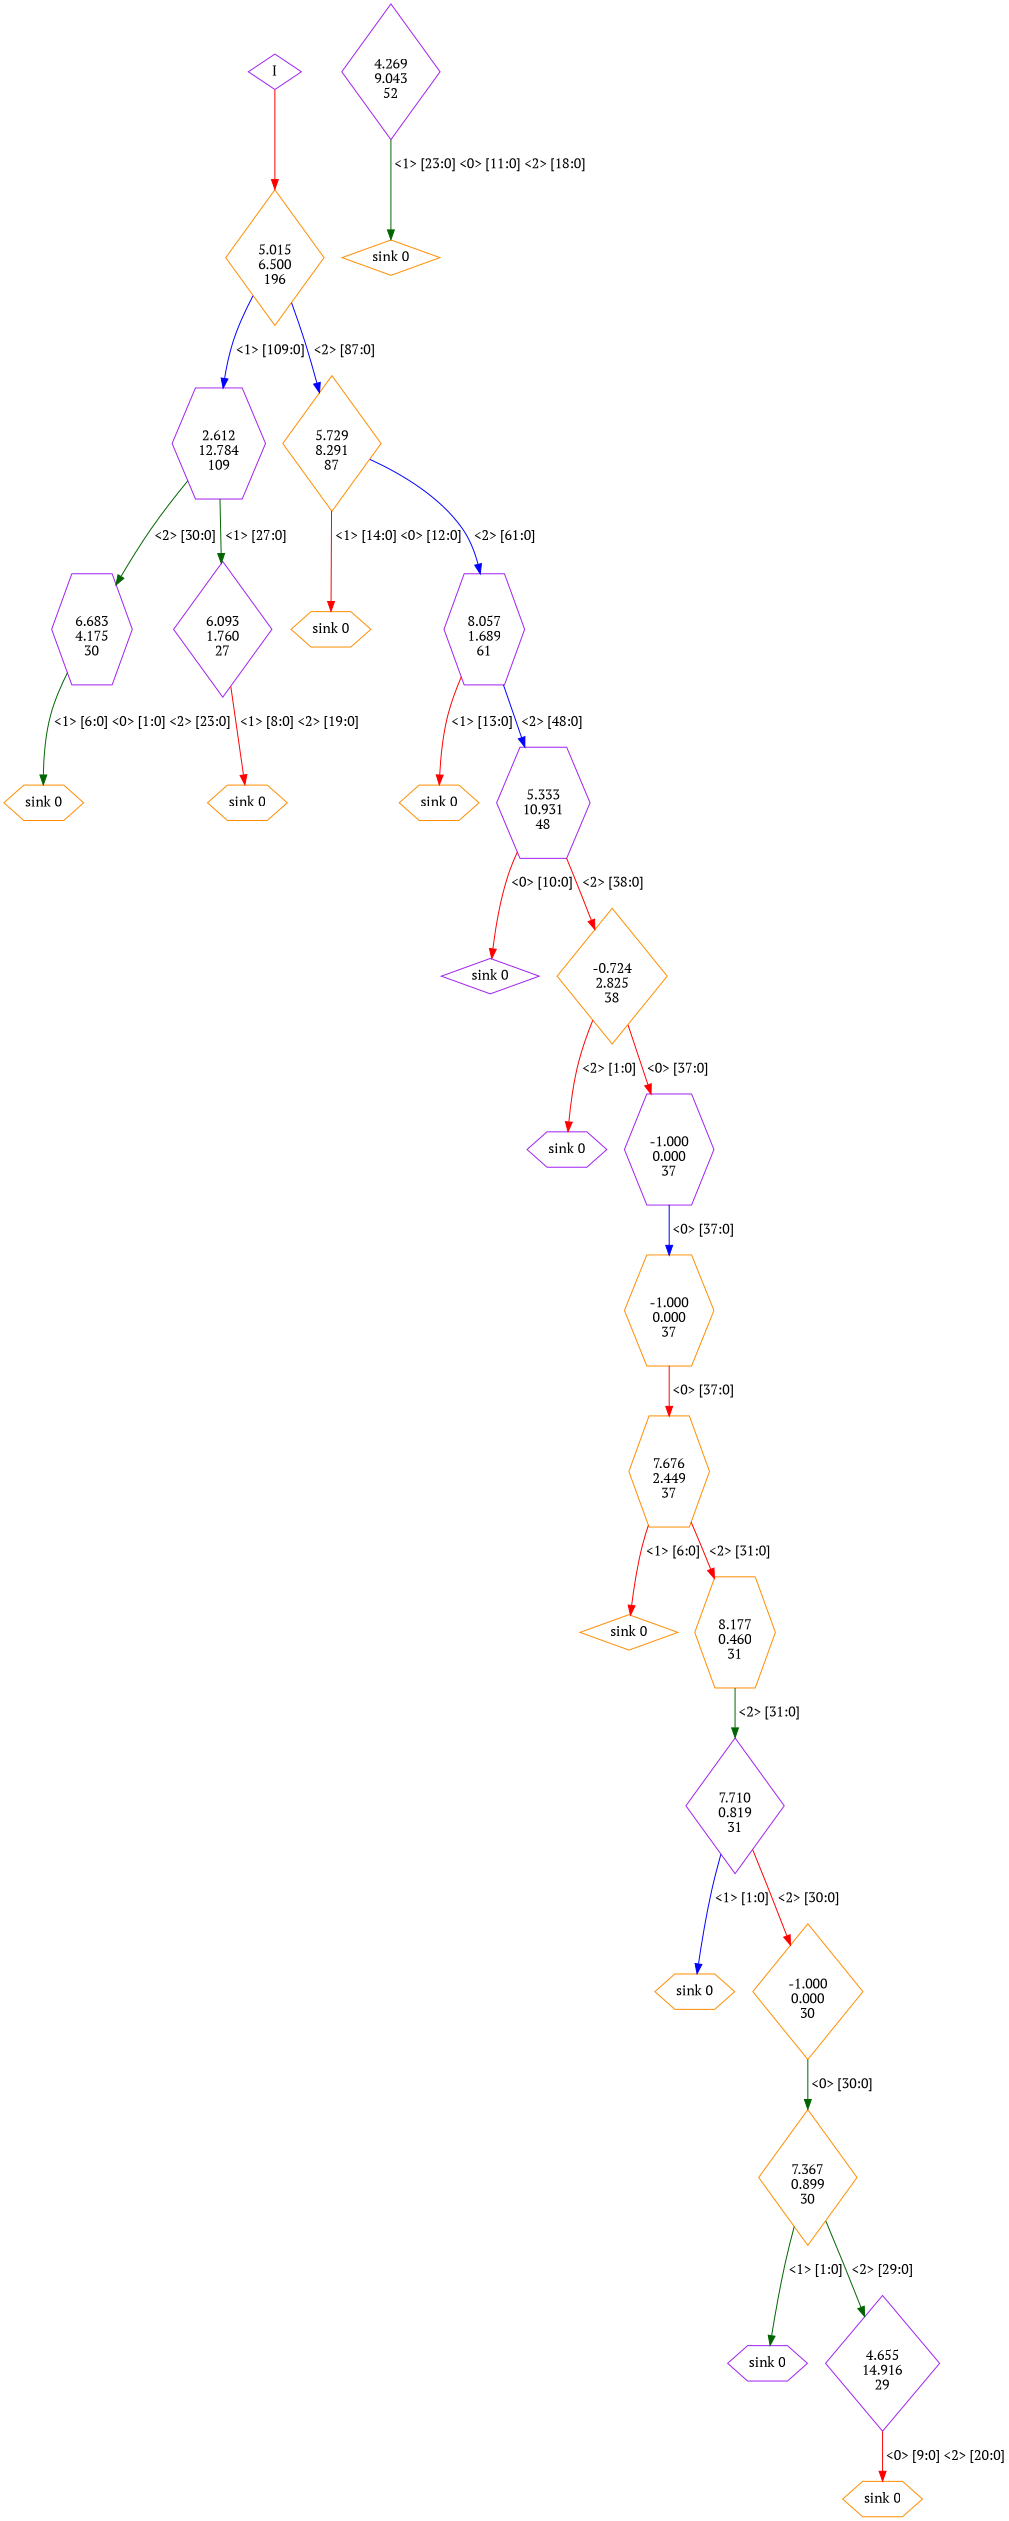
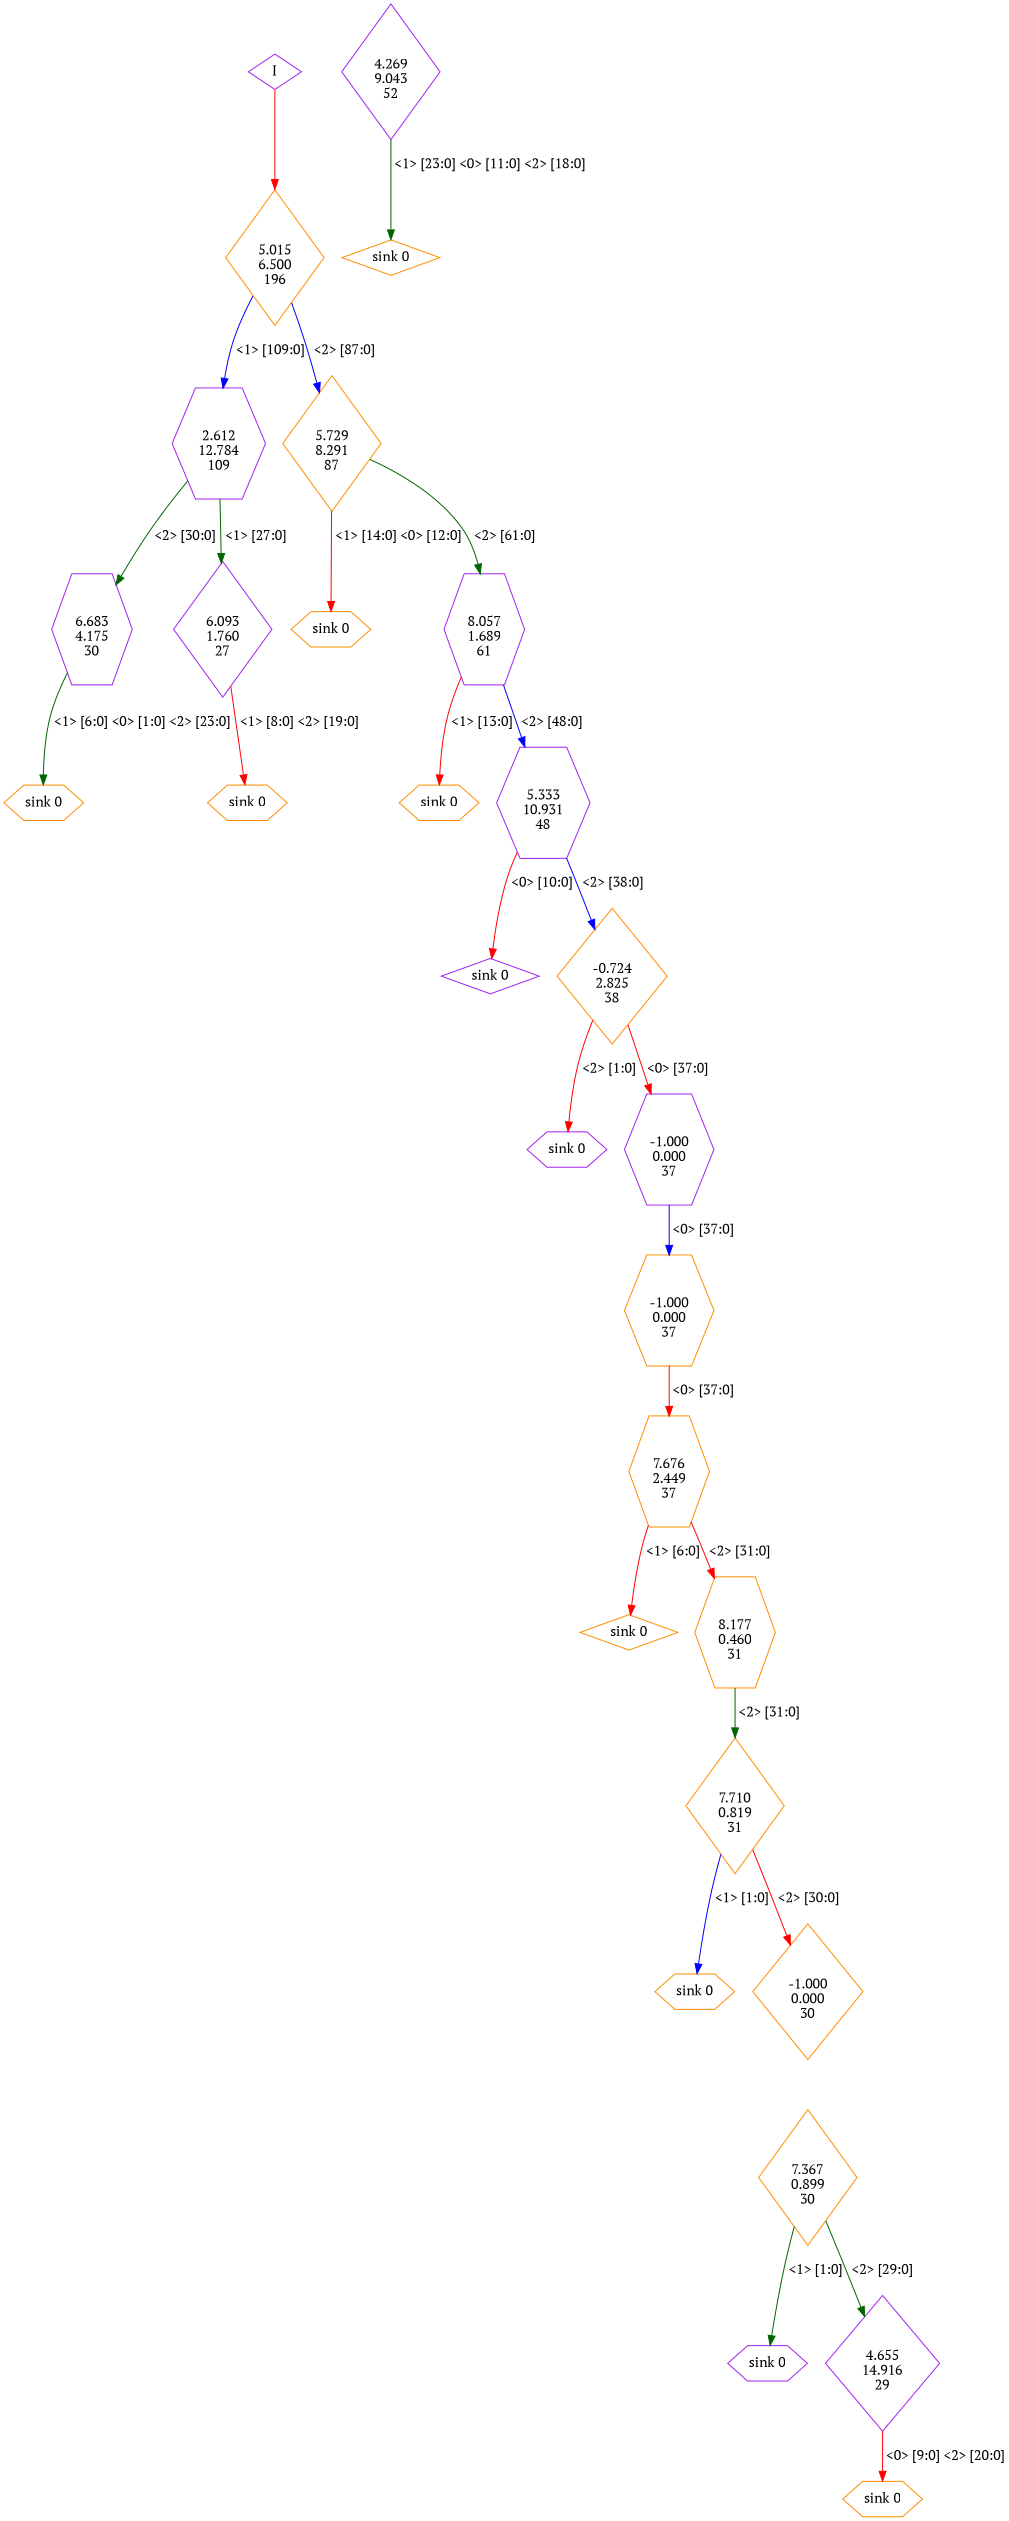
edge "5.729 8.291 87" -> "8.057 1.689 61": color blue -> darkgreen
edge "5.333 10.931 48" -> "-0.724 2.825 38": color red -> blue
node "7.710 0.819 31": color purple -> darkorange
edge "-1.000 0.000 30" -> "7.367 0.899 30": removed, label "<0> [30:0]"
